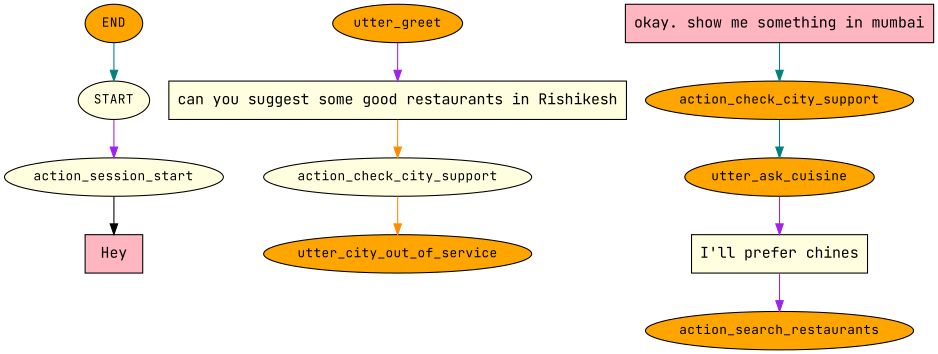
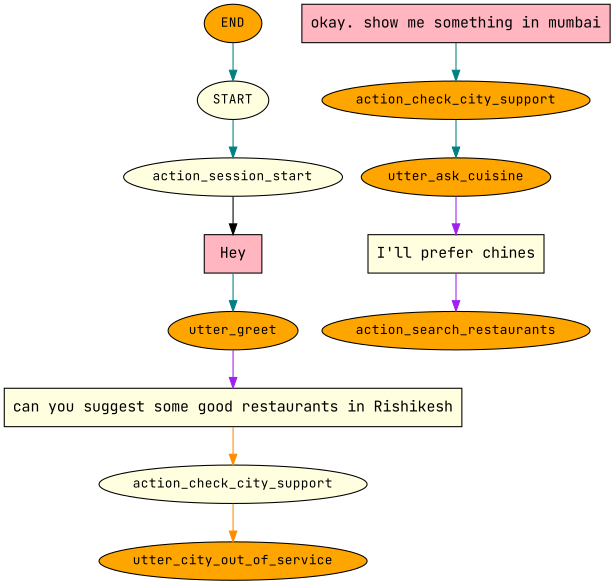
edge "START" -> "action_session_start": color purple -> teal
edge "Hey" -> "utter_greet": added
